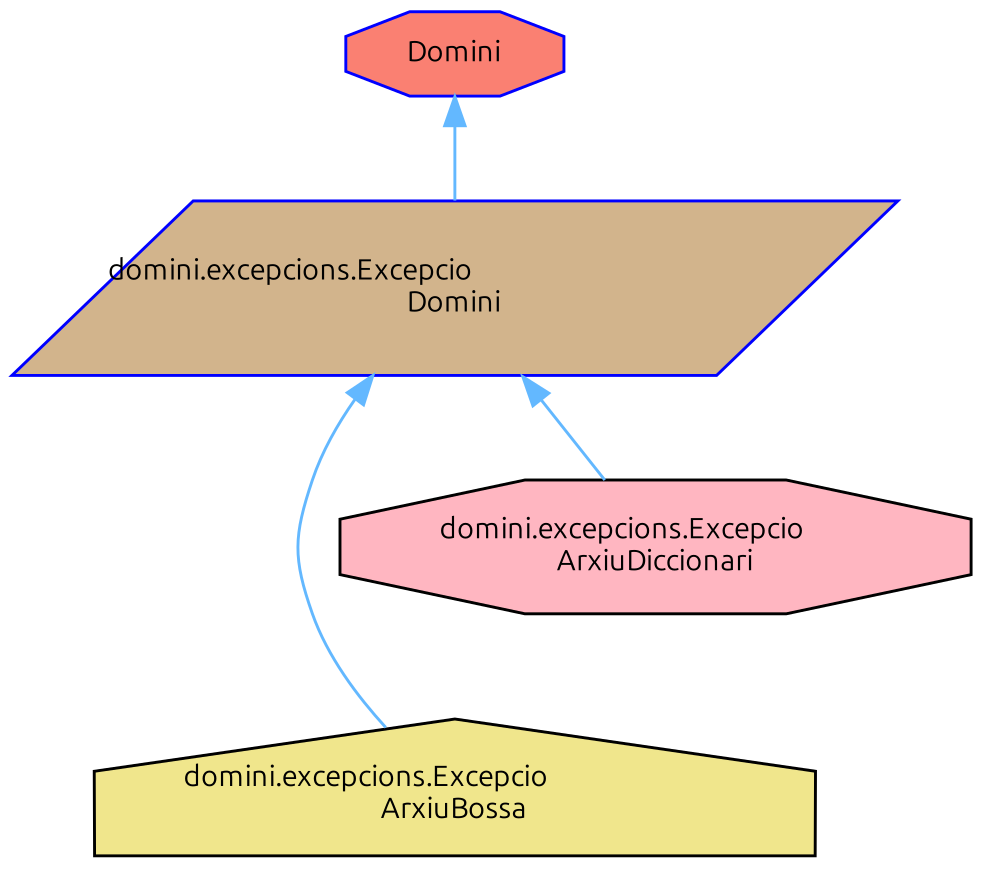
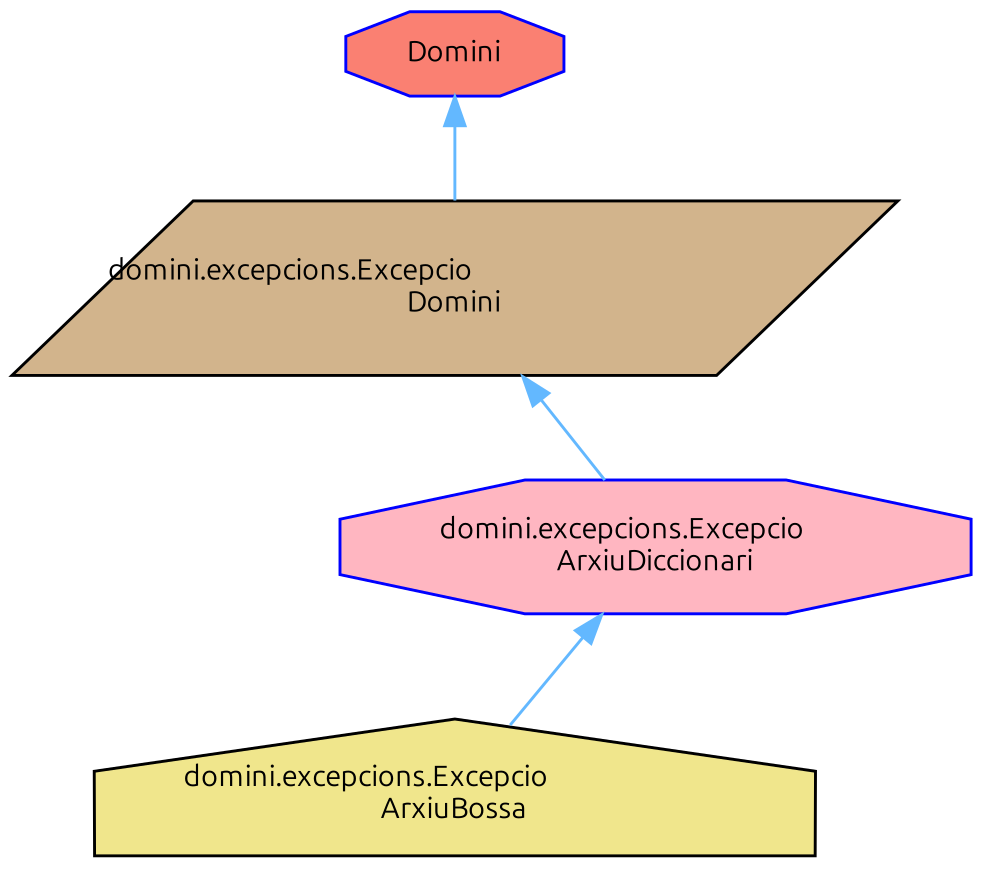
node "domini.excepcions.Excepcio Domini": color blue -> black
node "domini.excepcions.Excepcio ArxiuDiccionari": color black -> blue
edge "domini.excepcions.Excepcio ArxiuBossa" -> "domini.excepcions.Excepcio Domini": now "domini.excepcions.Excepcio ArxiuBossa" -> "domini.excepcions.Excepcio ArxiuDiccionari"
